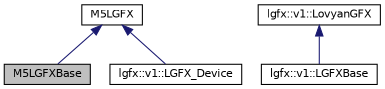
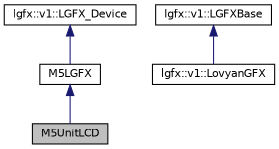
edge "lgfx::v1::LGFX_Device" -> "M5LGFX": reversed
edge "lgfx::v1::LGFXBase" -> "lgfx::v1::LovyanGFX": reversed
node "M5LGFXBase": label "M5LGFXBase" -> "M5UnitLCD"
